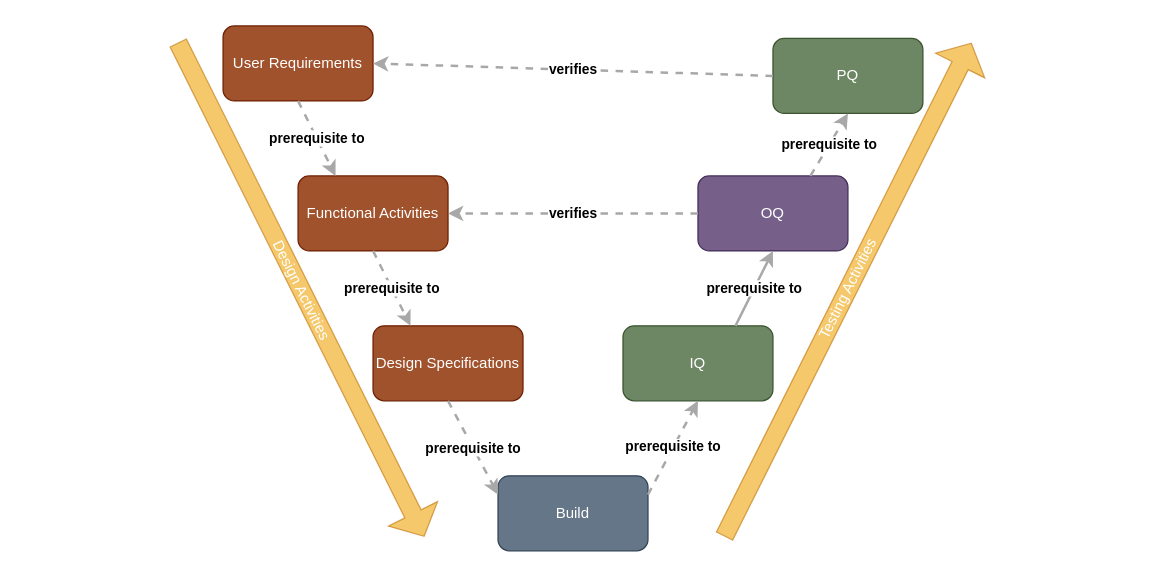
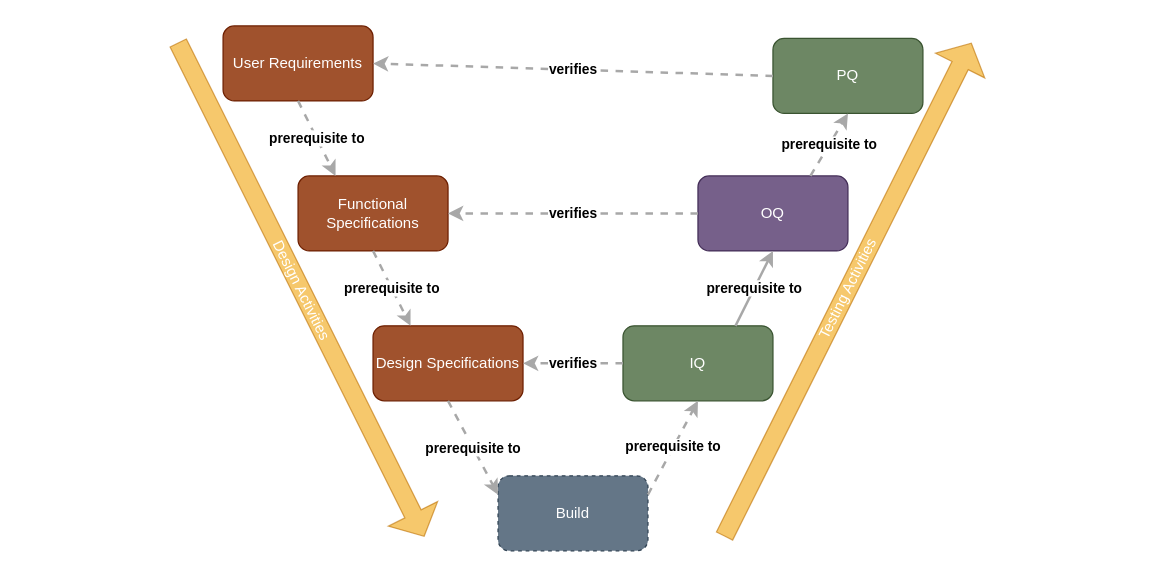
node "Functional Activities": label "Functional Activities" -> "Functional Specifications"
edge "IQ" -> "Design Specifications": added, label "verifies"
node "Build": style solid -> dashed
